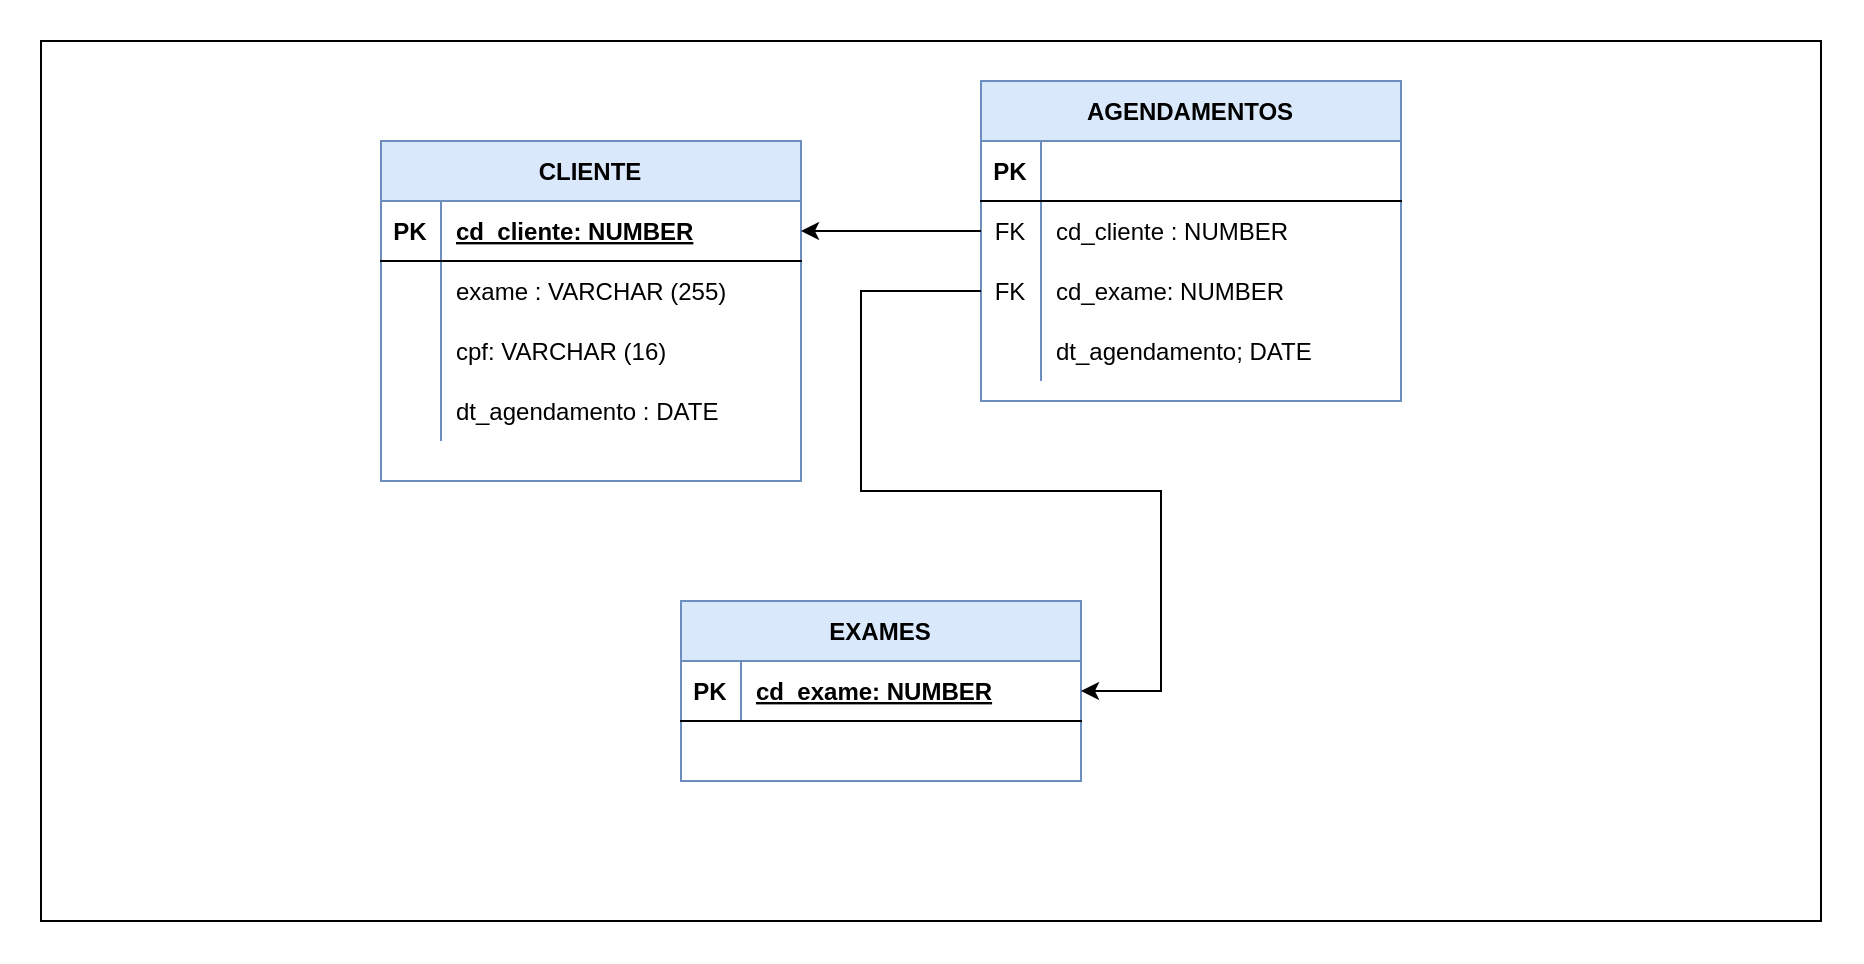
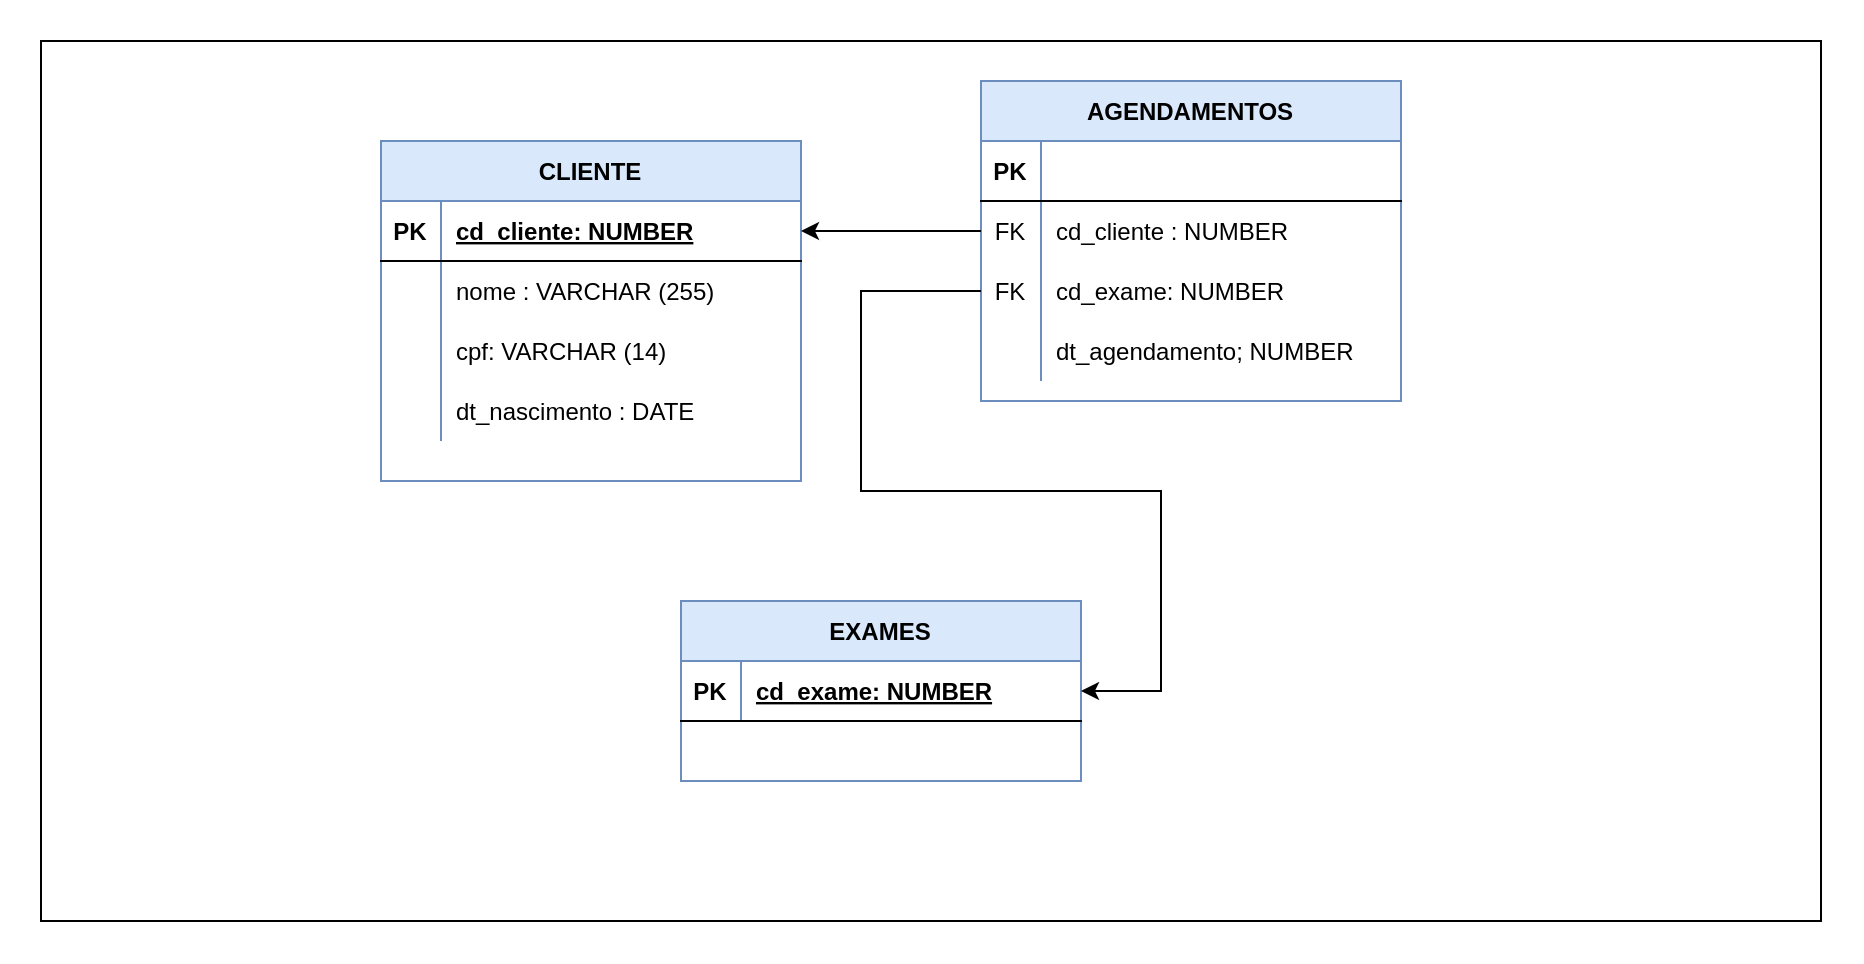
node "exame : VARCHAR (255)": label "exame : VARCHAR (255)" -> "nome : VARCHAR (255)"
node "cpf: VARCHAR (16)": label "cpf: VARCHAR (16)" -> "cpf: VARCHAR (14)"
node "dt_agendamento; DATE": label "dt_agendamento; DATE" -> "dt_agendamento; NUMBER"
node "dt_agendamento : DATE": label "dt_agendamento : DATE" -> "dt_nascimento : DATE"
